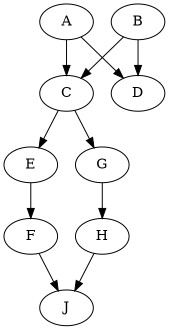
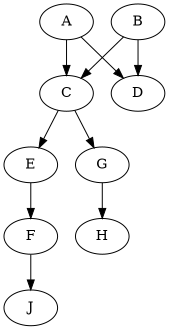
edge "H" -> "J": removed
